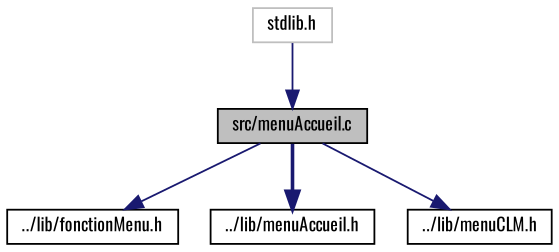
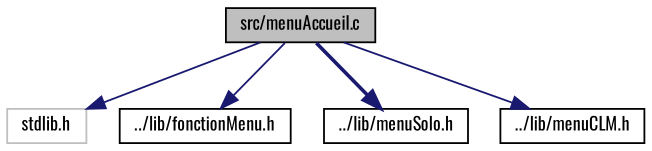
edge "stdlib.h" -> "src/menuAccueil.c": reversed
node "../lib/menuAccueil.h": label "../lib/menuAccueil.h" -> "../lib/menuSolo.h"
